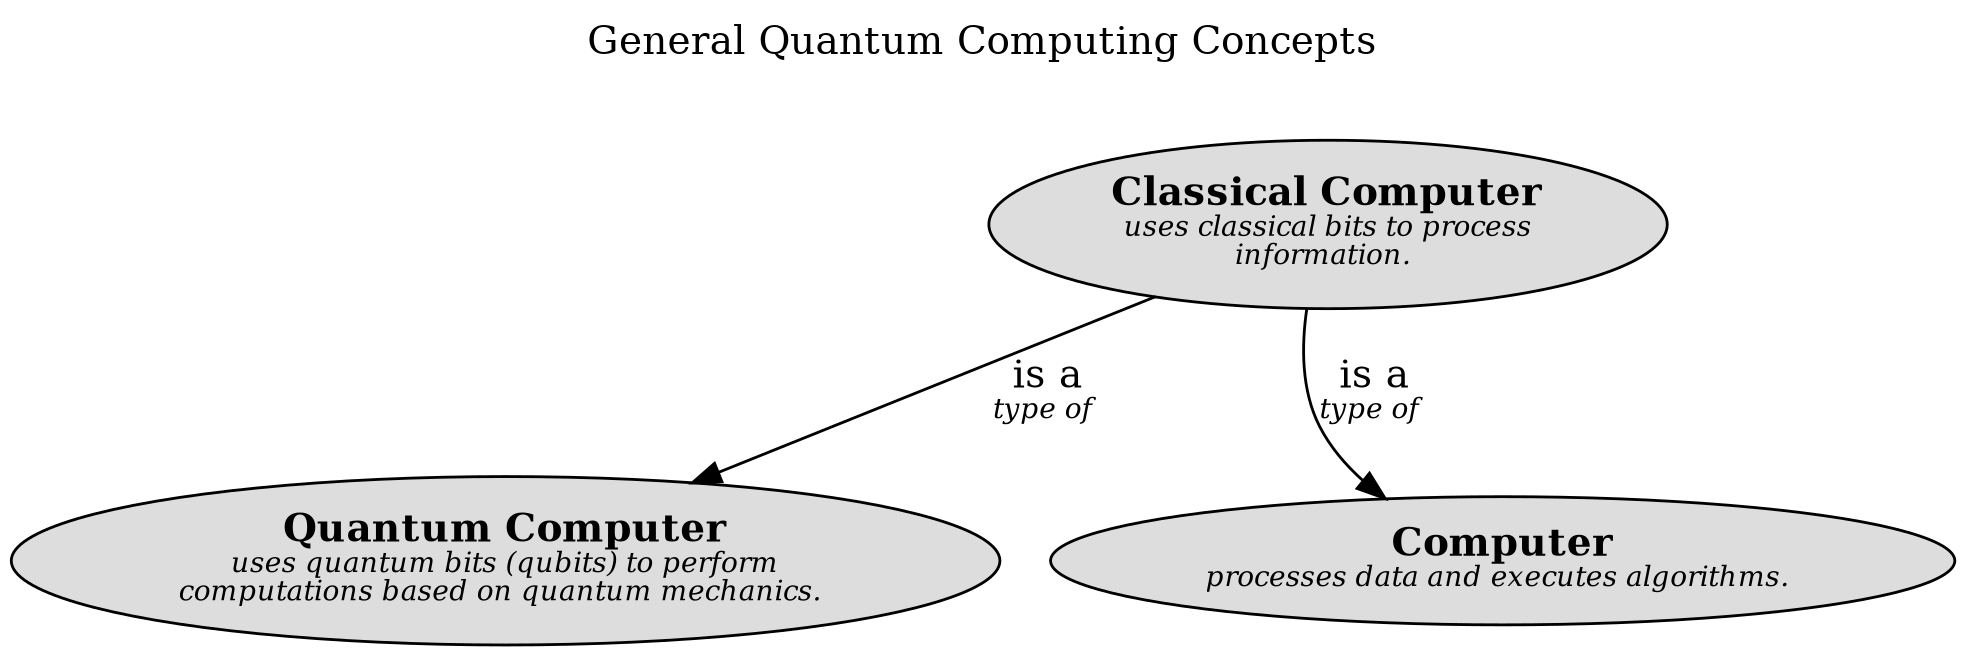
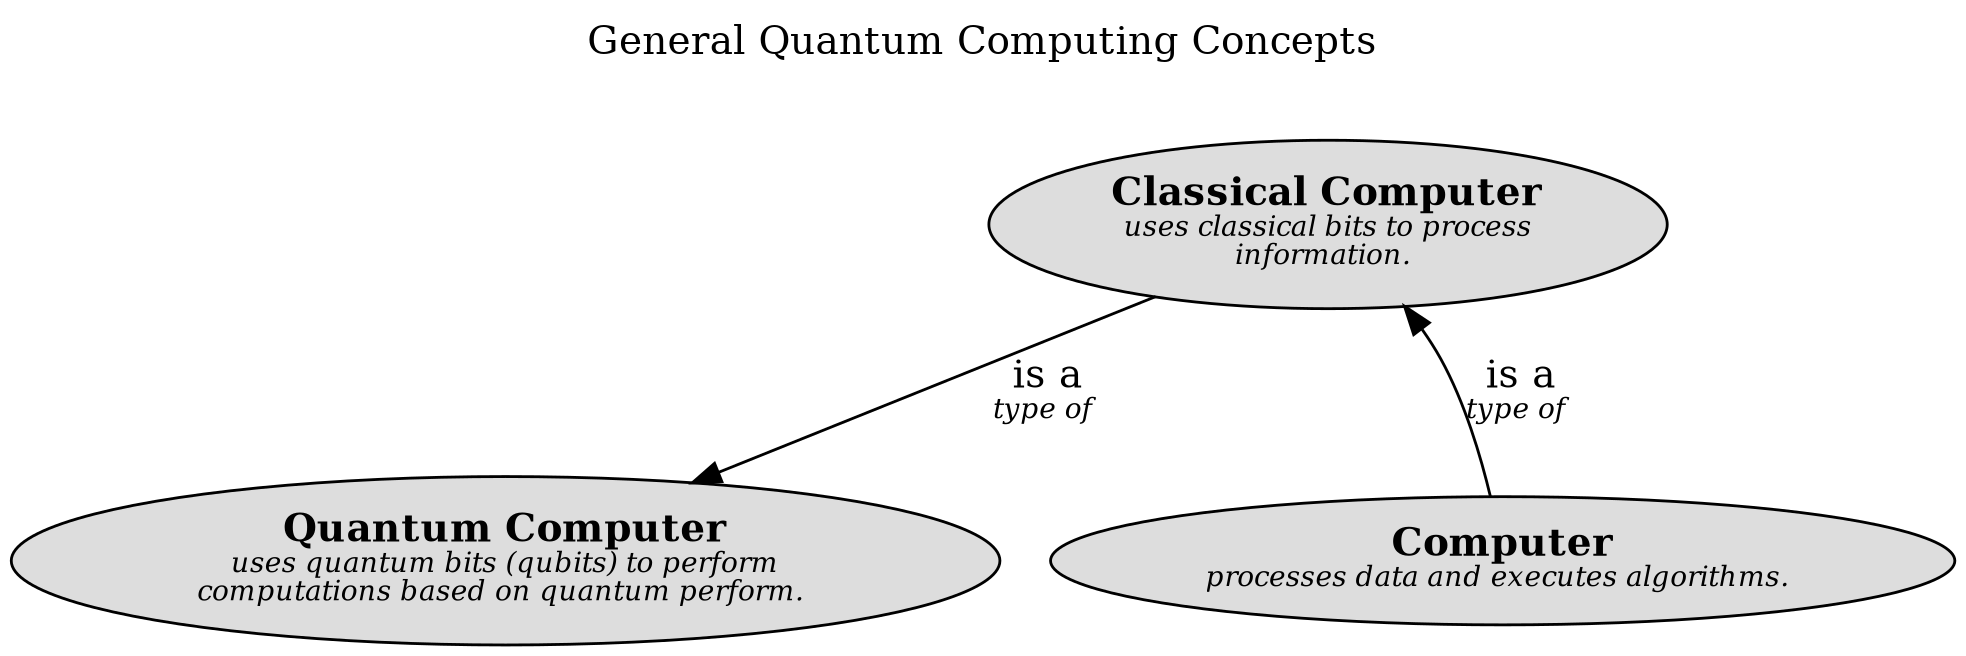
edge "Classical Computer" -> "Computer": reversed
node "Quantum Computer": text "computations based on quantum mechanics." -> "computations based on quantum perform."
